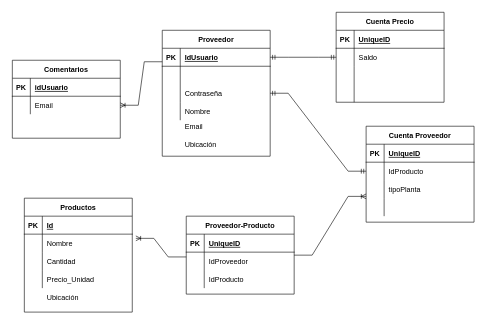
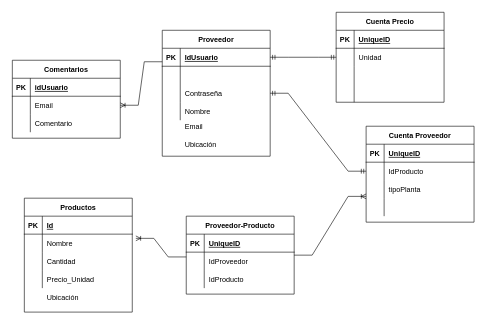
node "Saldo": label "Saldo" -> "Unidad"
node "Comentario": added
